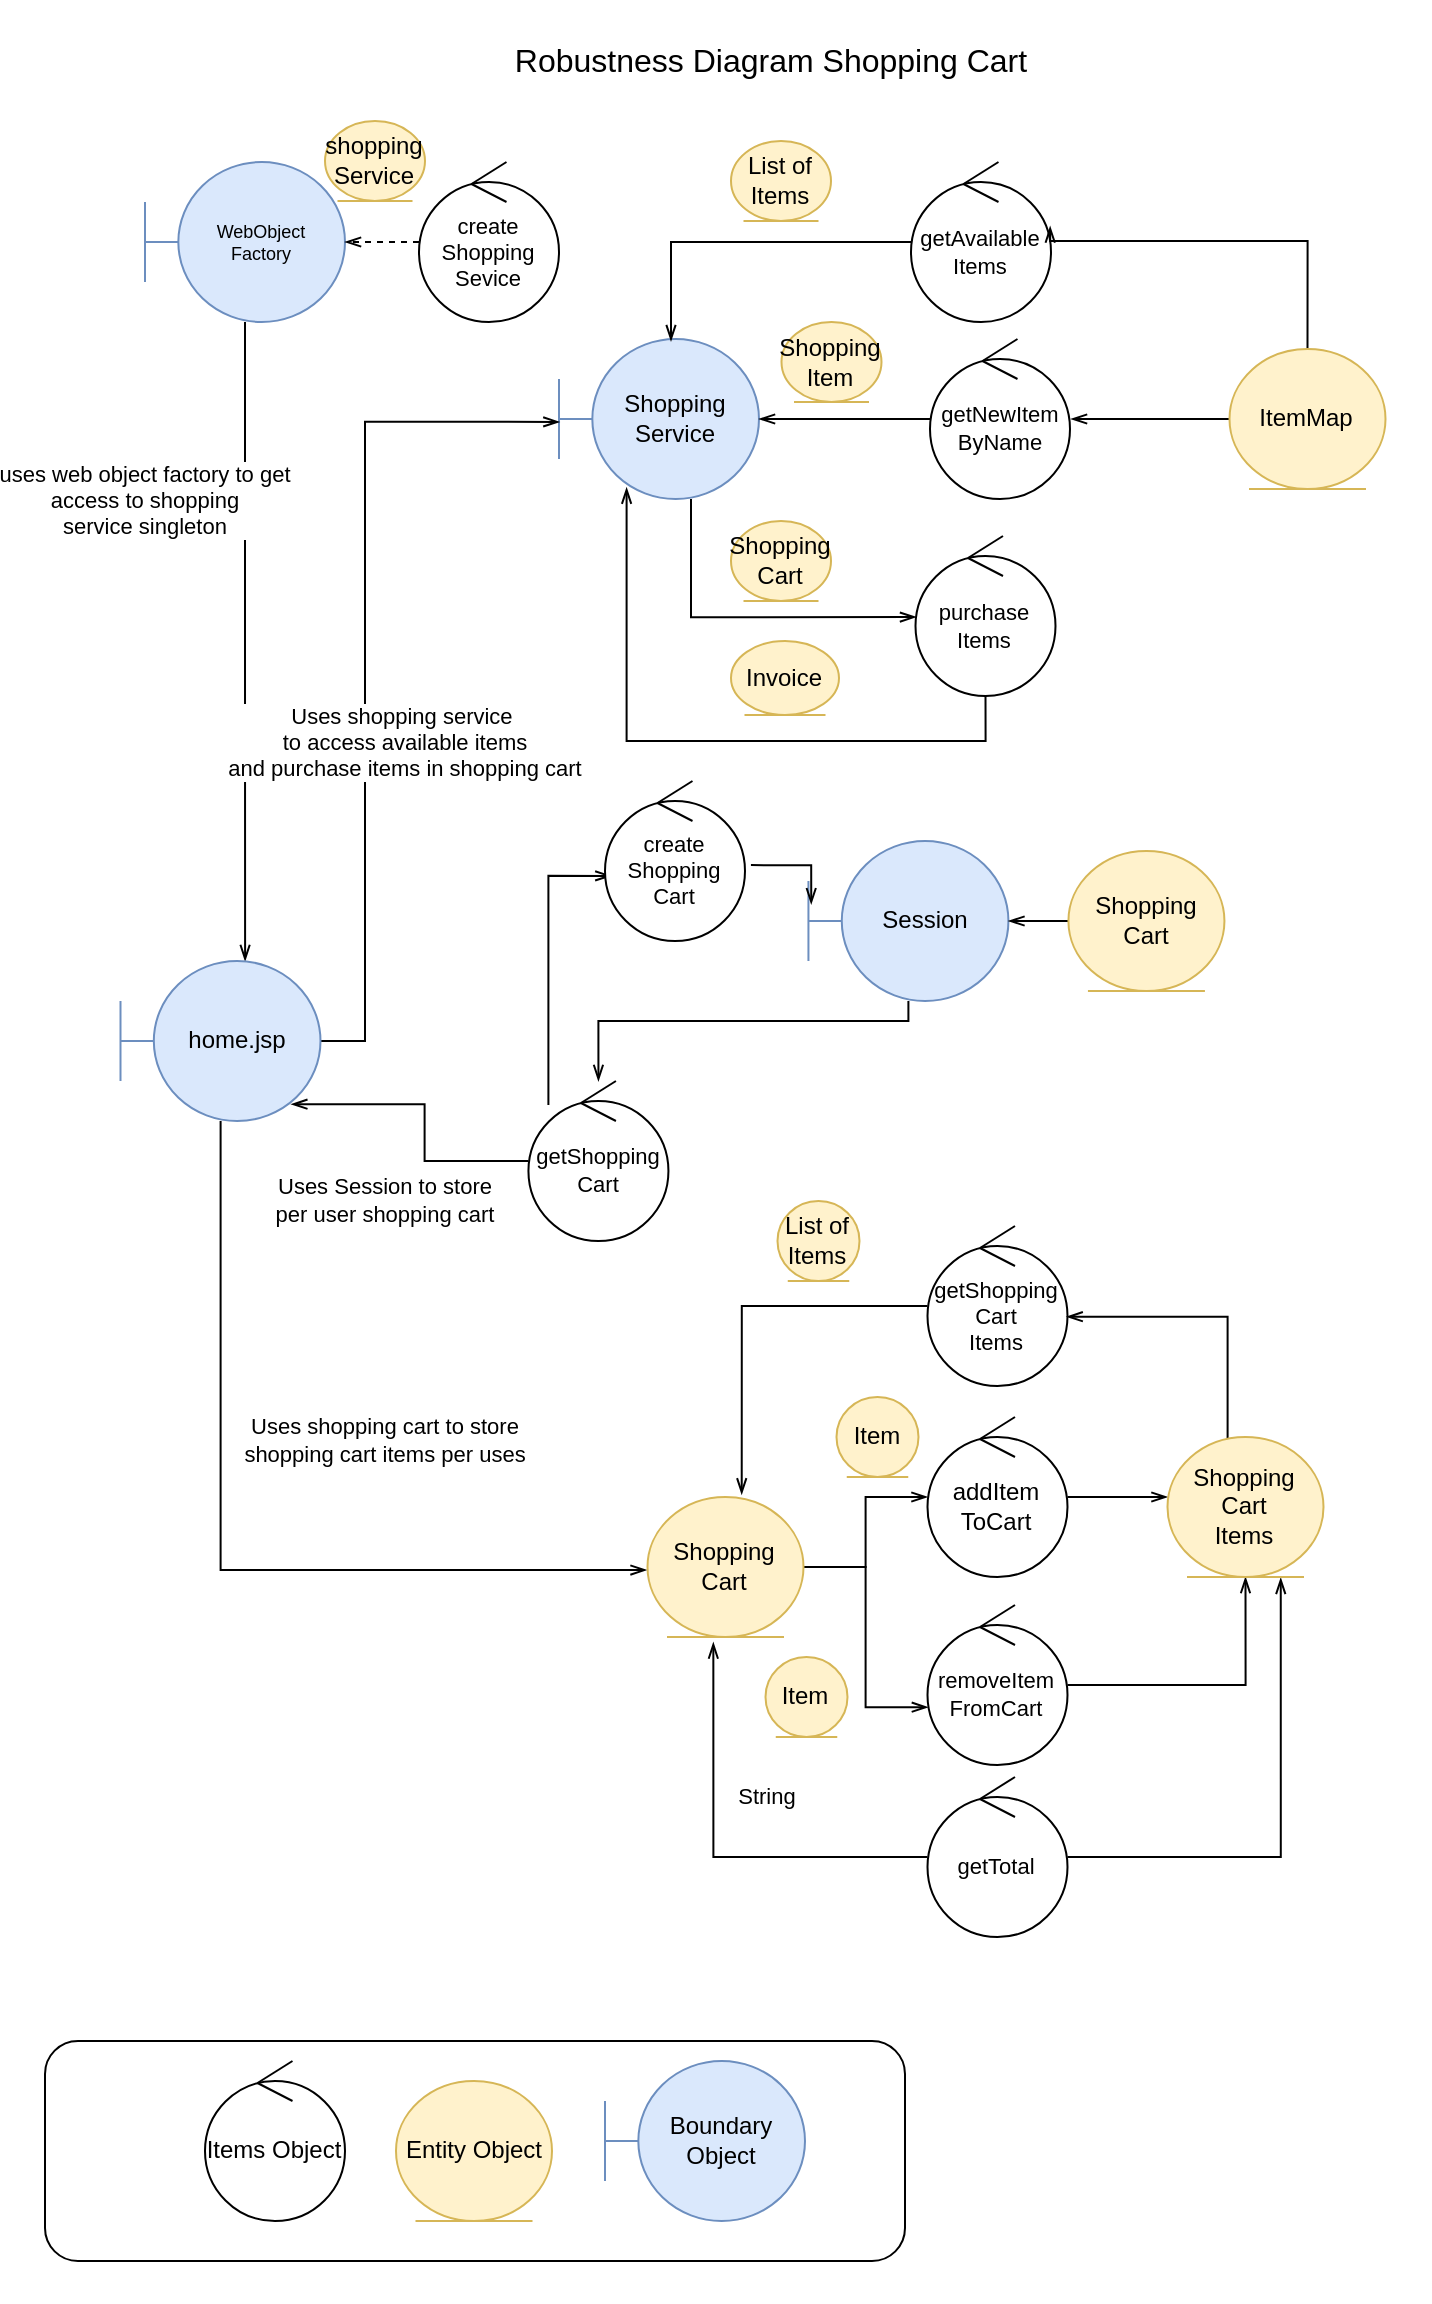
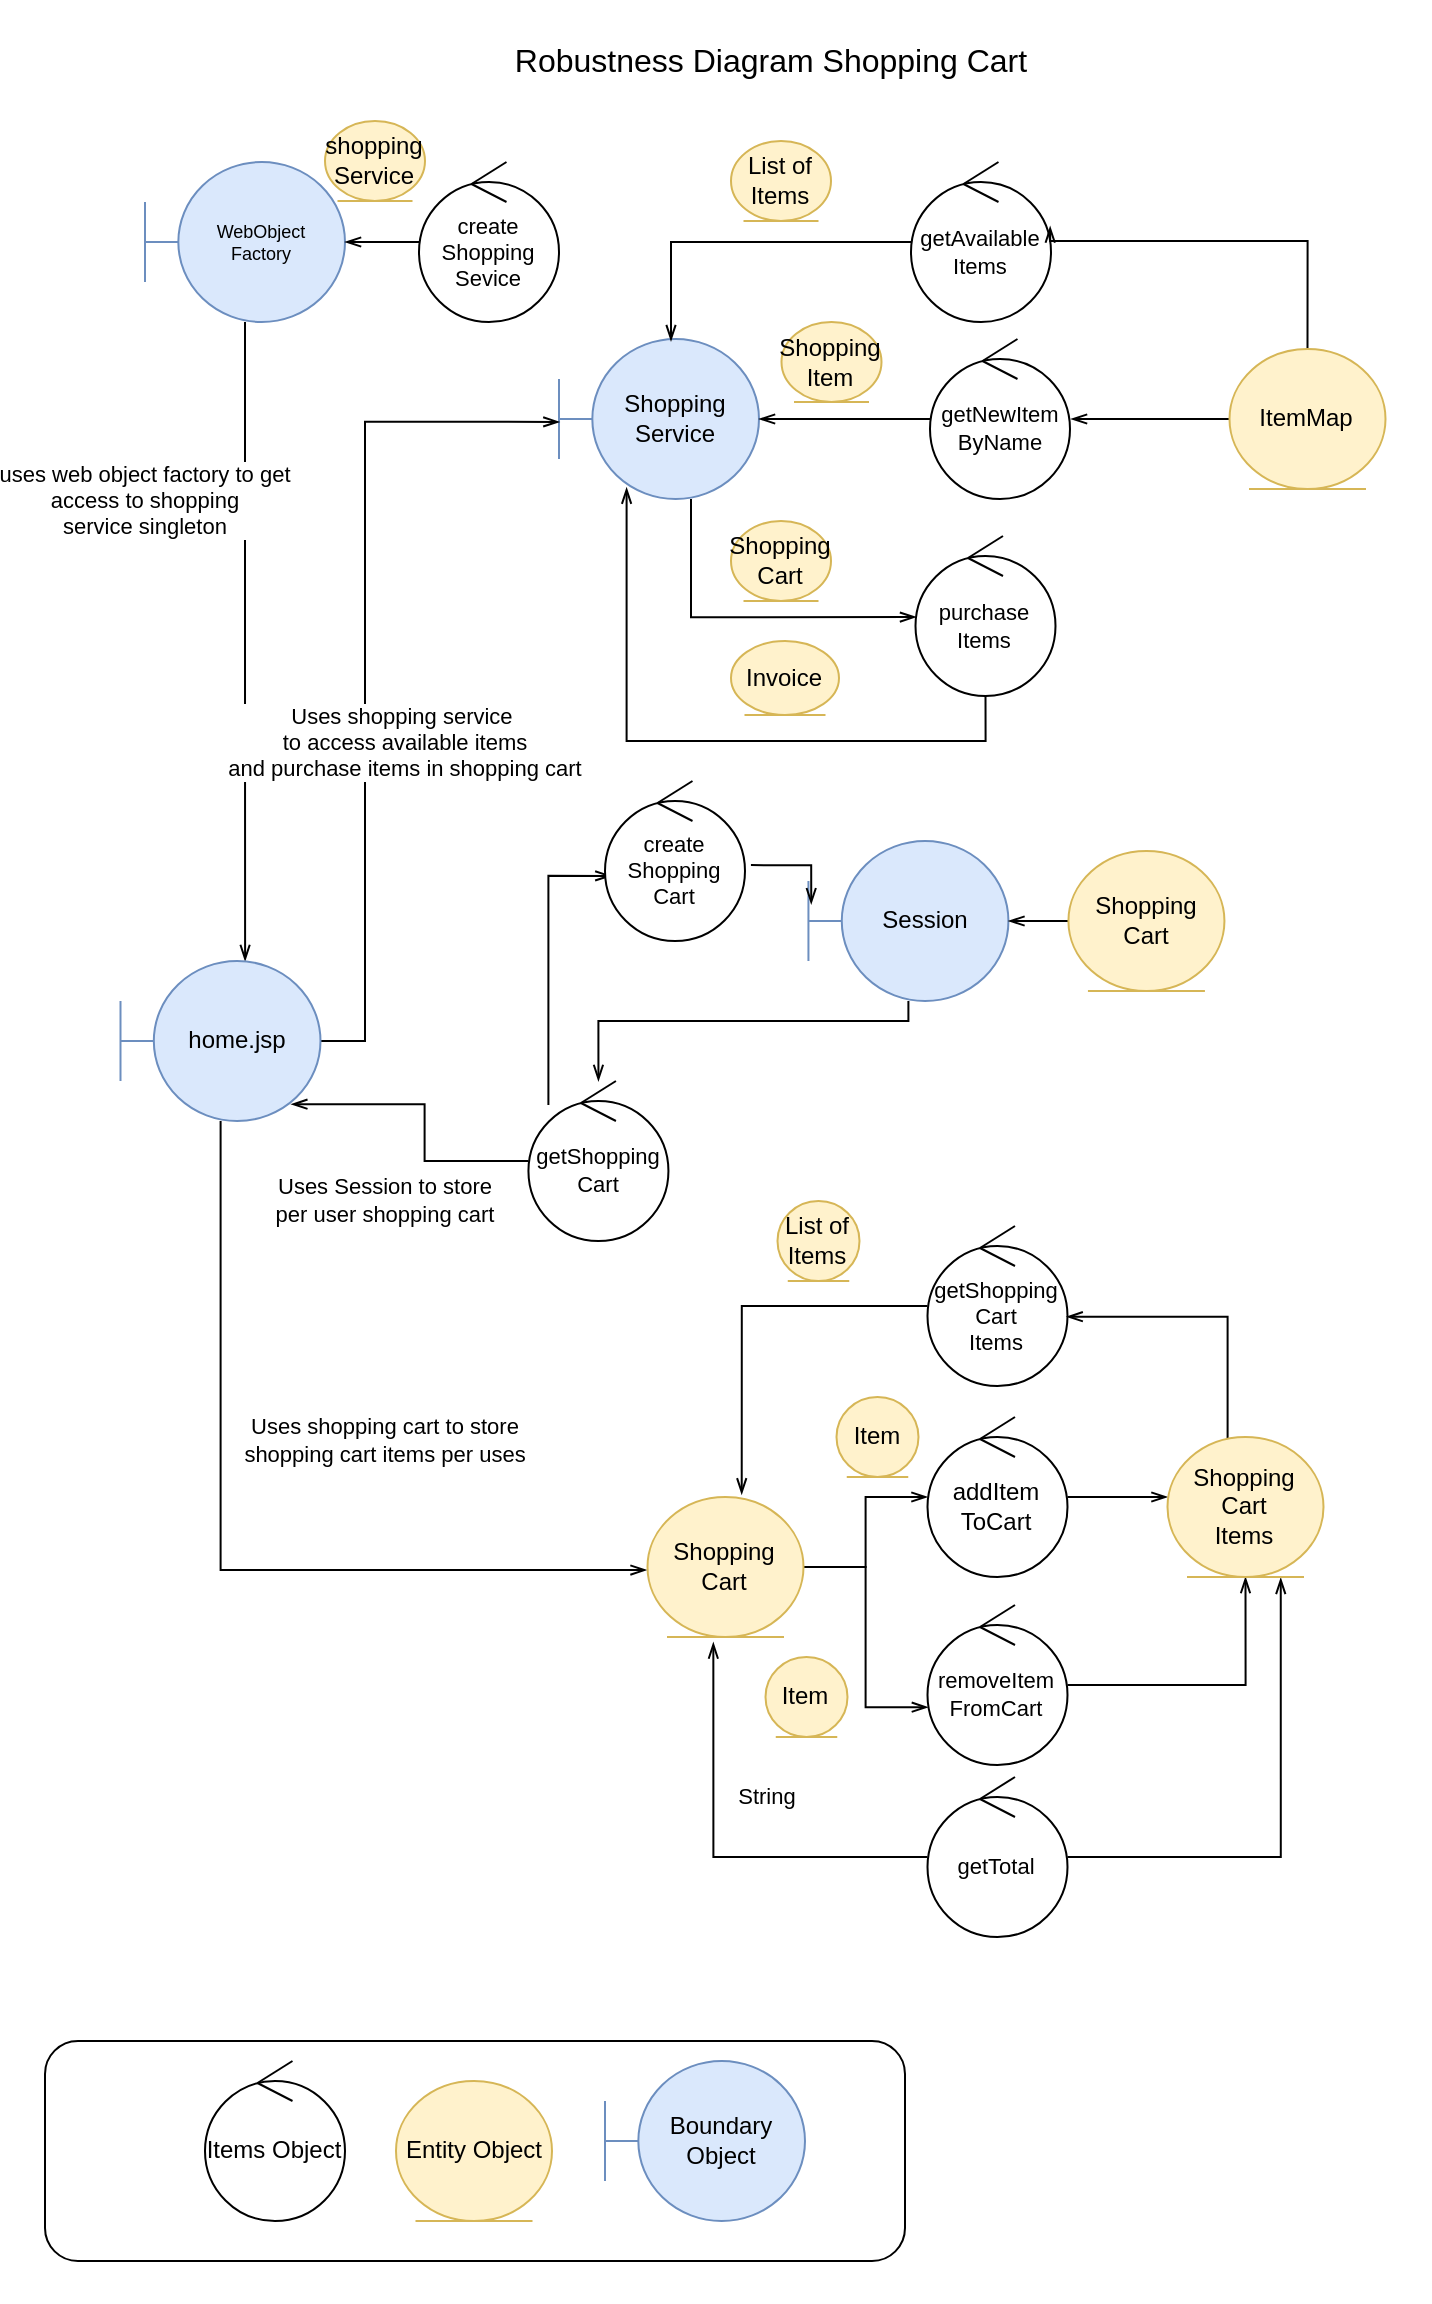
edge "create Shopping Sevice" -> "WebObject Factory": style dashed -> solid
